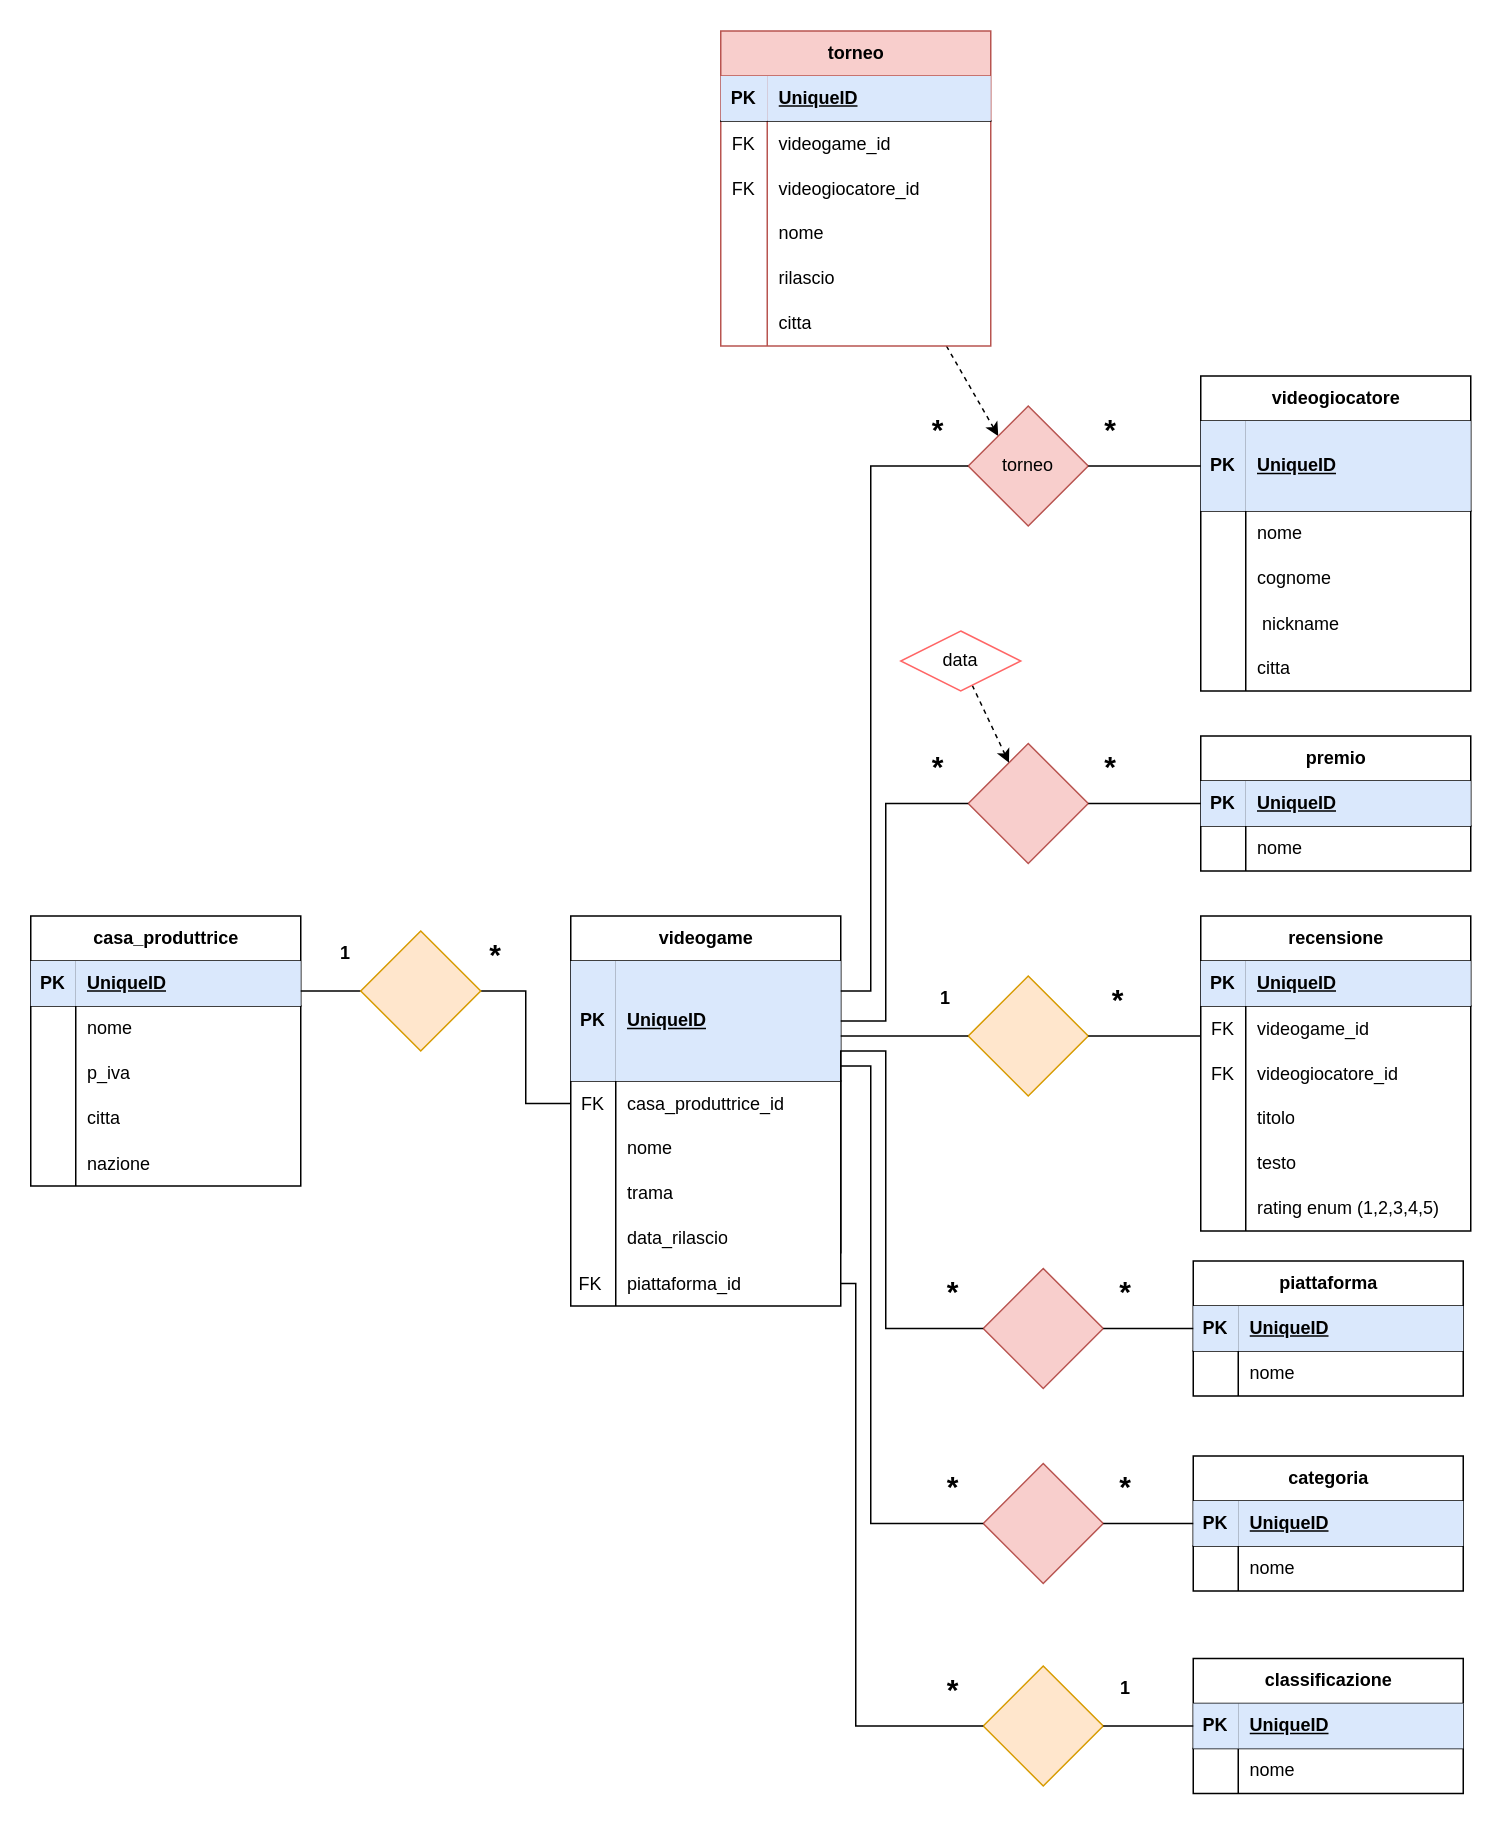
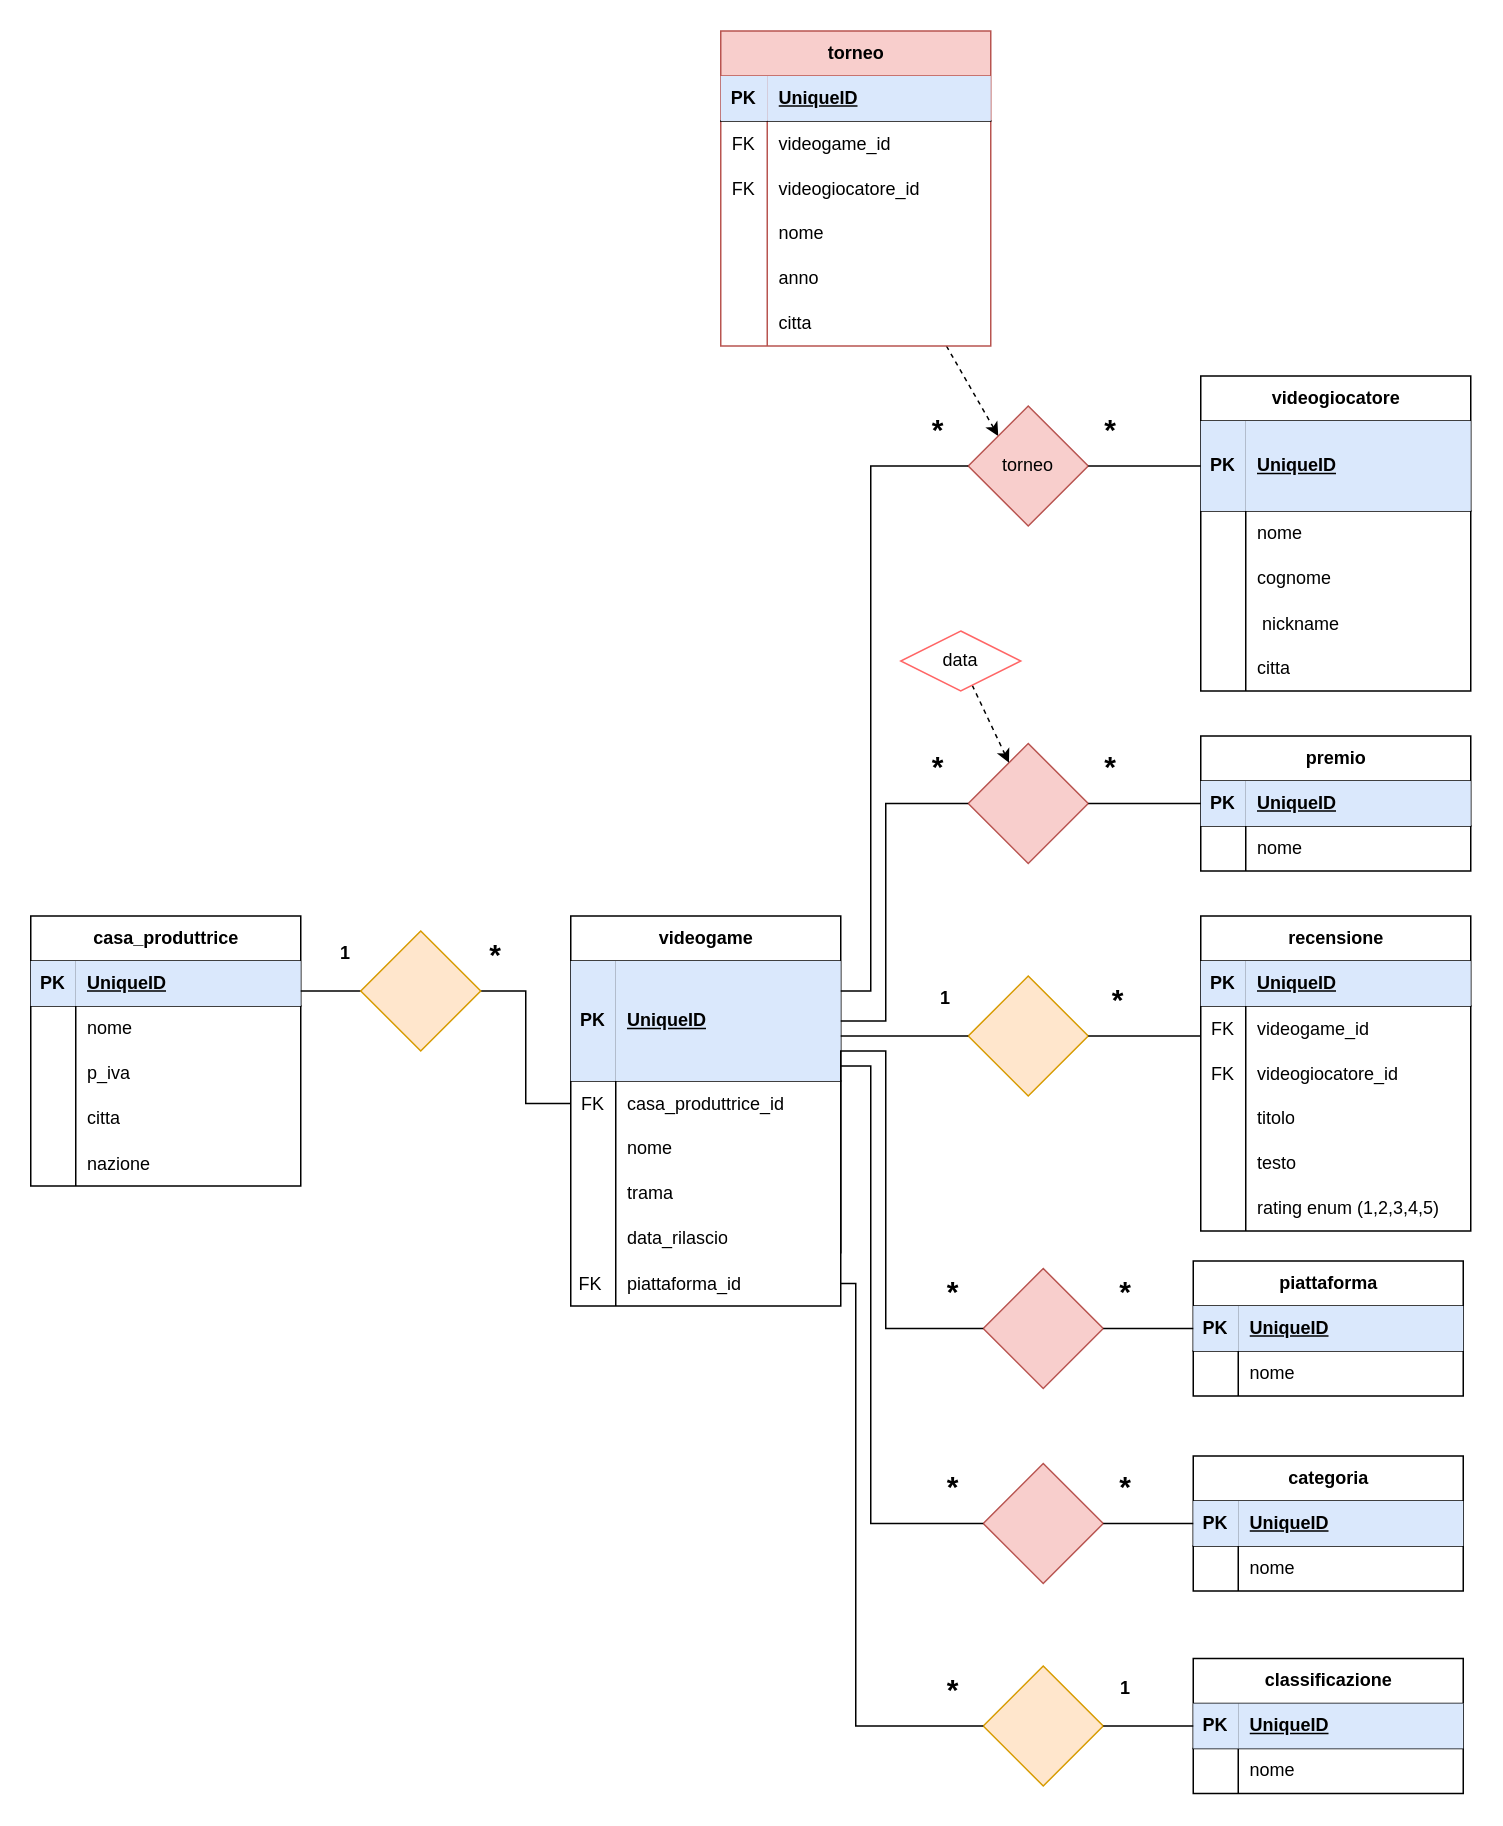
node "rilascio": label "rilascio" -> "anno"
